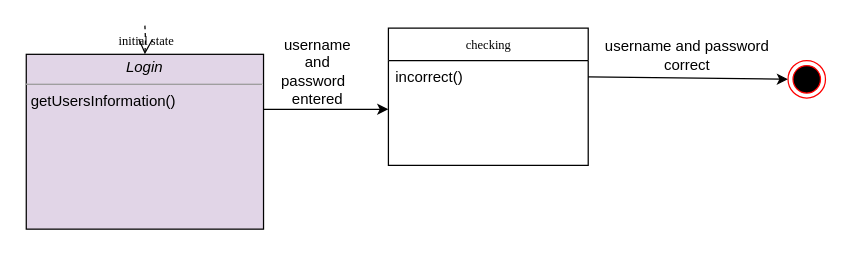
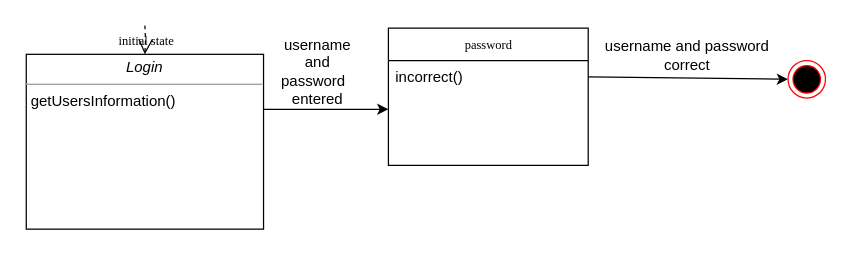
node "checking": label "checking" -> "password"
node "Login getUsersInformation()": fillcolor #e1d5e7 -> #ffffff
